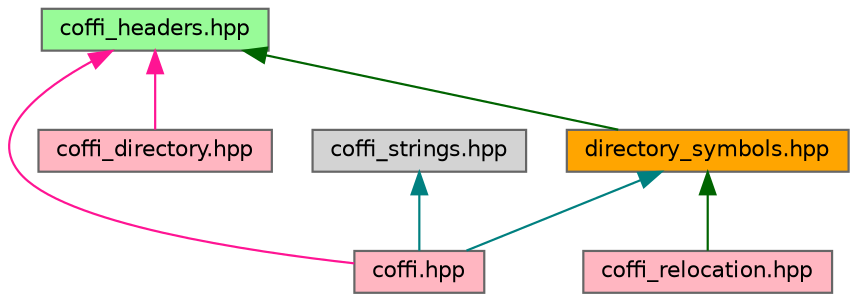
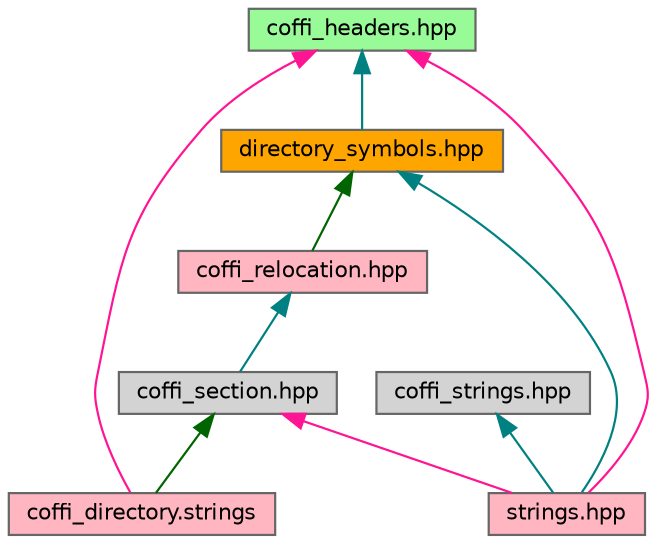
edge "directory_symbols.hpp" -> "coffi_headers.hpp": color darkgreen -> teal
node "coffi_directory.hpp": label "coffi_directory.hpp" -> "coffi_directory.strings"
node "coffi.hpp": label "coffi.hpp" -> "strings.hpp"
node "coffi_section.hpp": added
